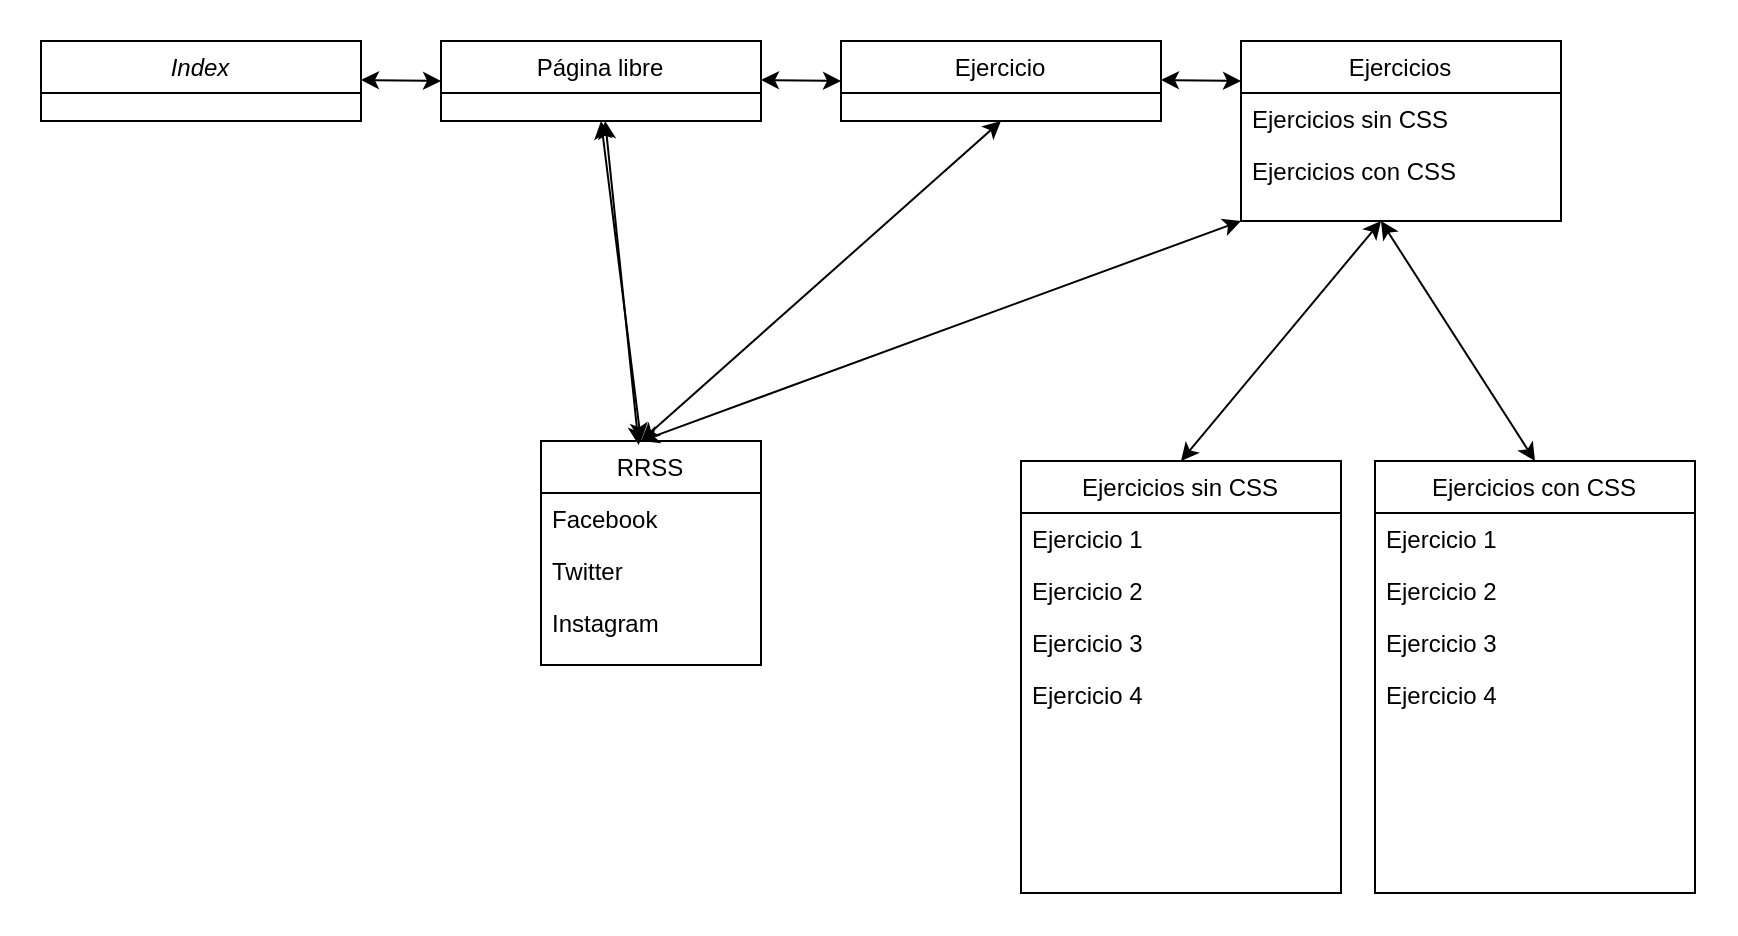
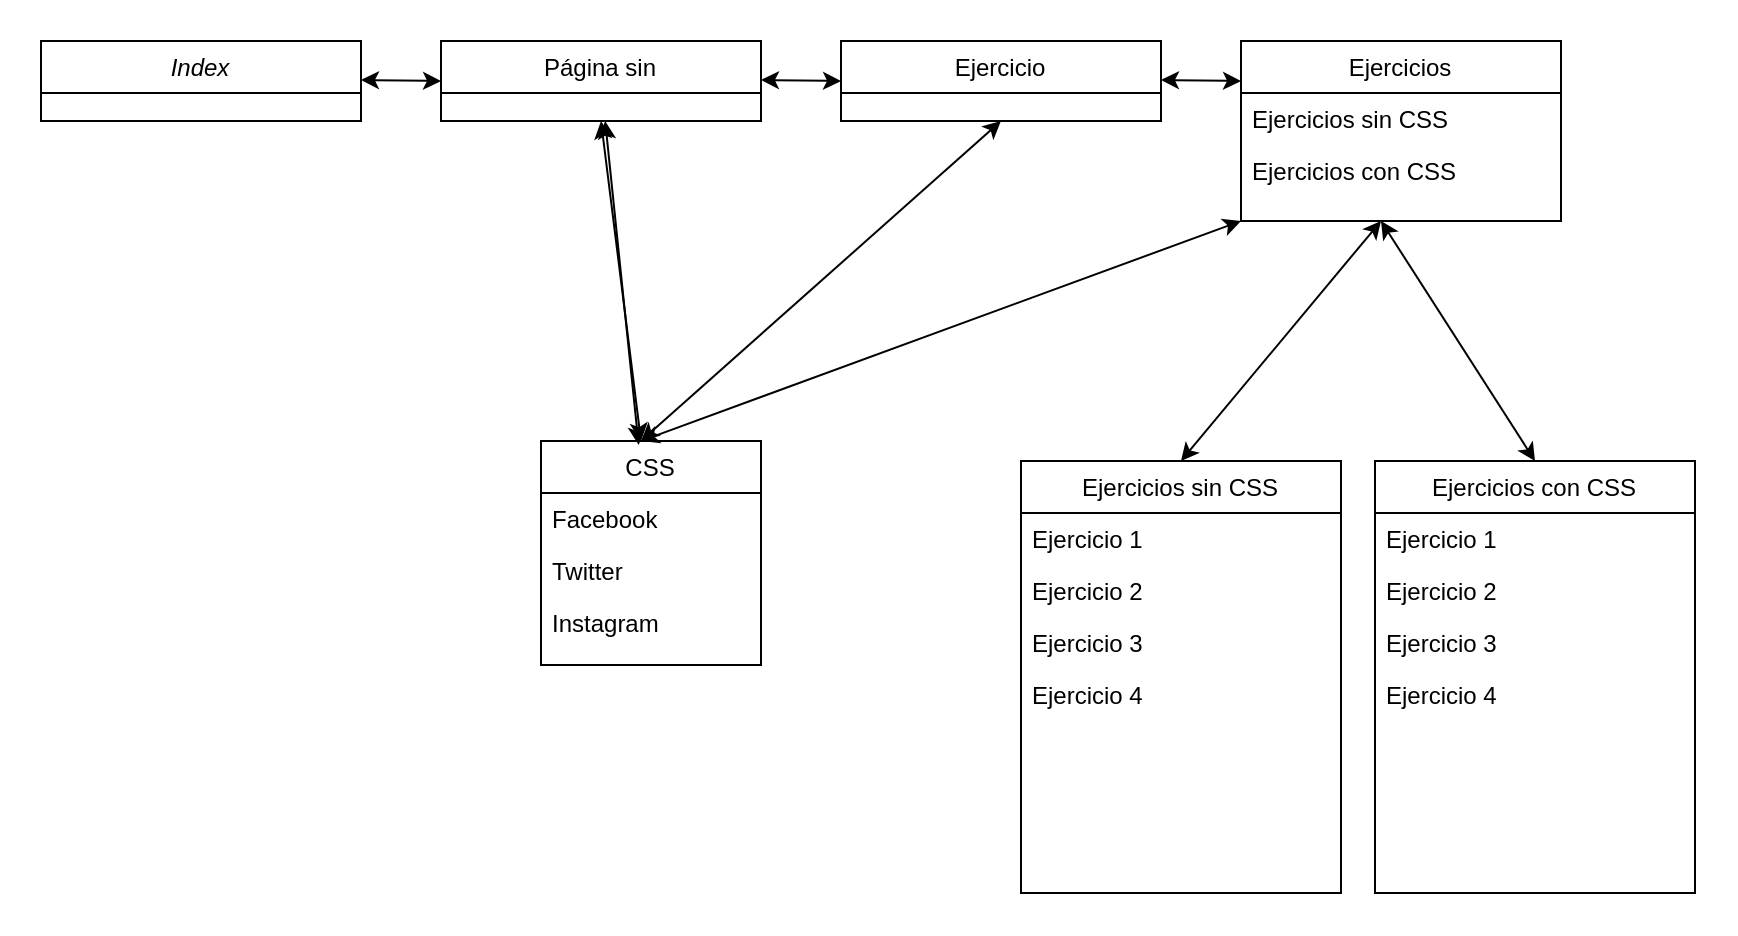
node "Página libre": label "Página libre" -> "Página sin"
node "RRSS": label "RRSS" -> "CSS"
